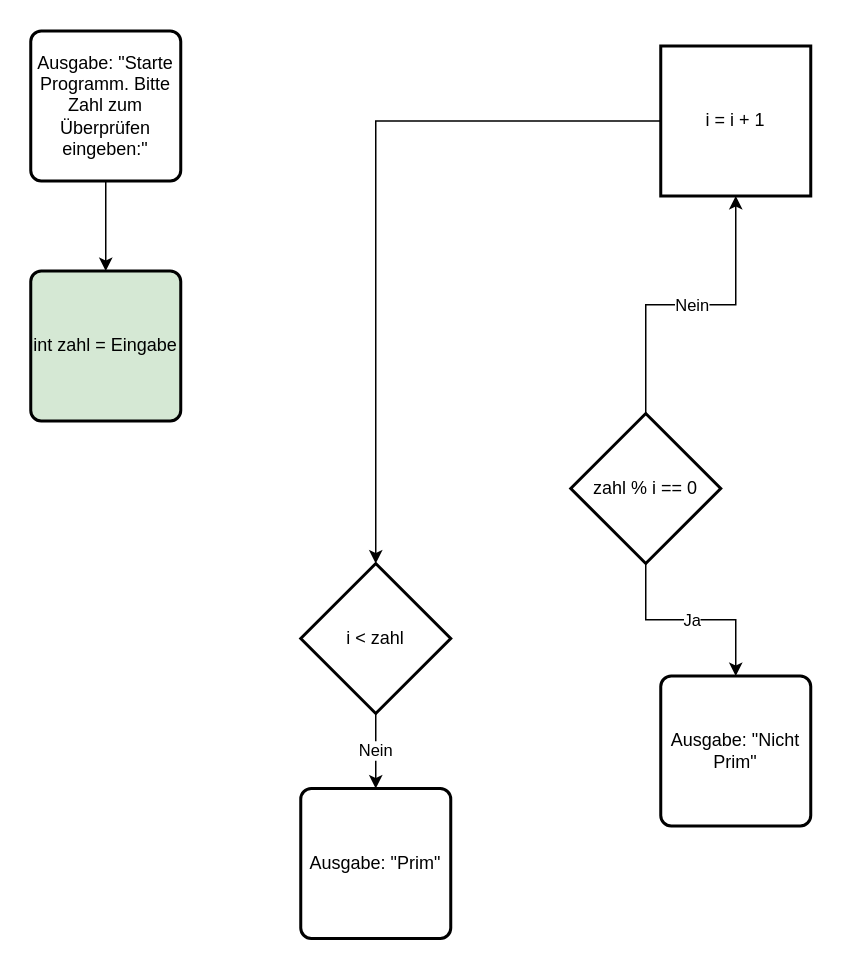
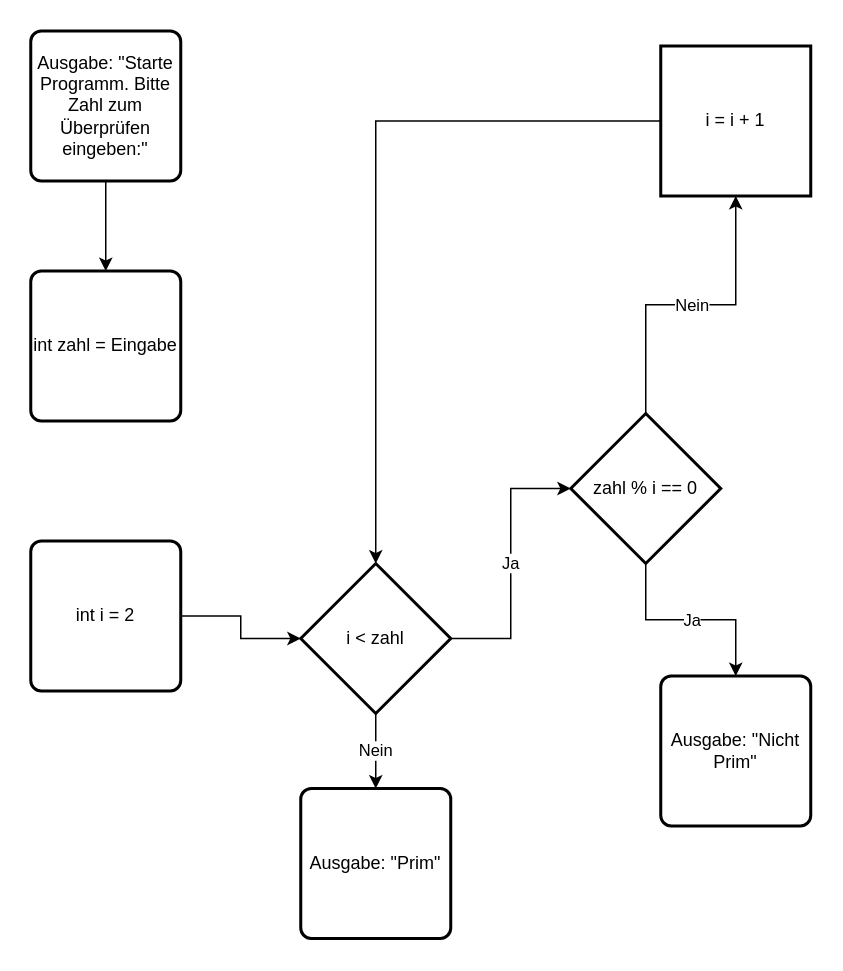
node "int zahl = Eingabe": fillcolor #d5e8d4 -> #ffffff
edge "i < zahl" -> "zahl % i == 0": added, label "Ja"
node "int i = 2": added
edge "int i = 2" -> "i < zahl": added
